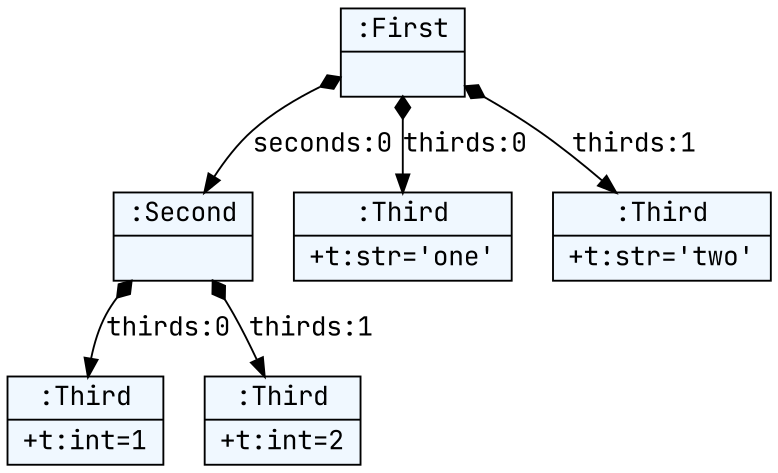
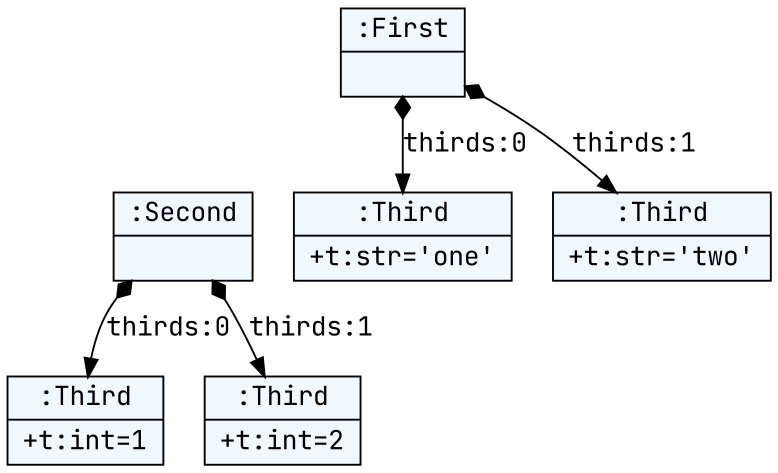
edge ":First" -- ":Second": removed, label "seconds:0"
